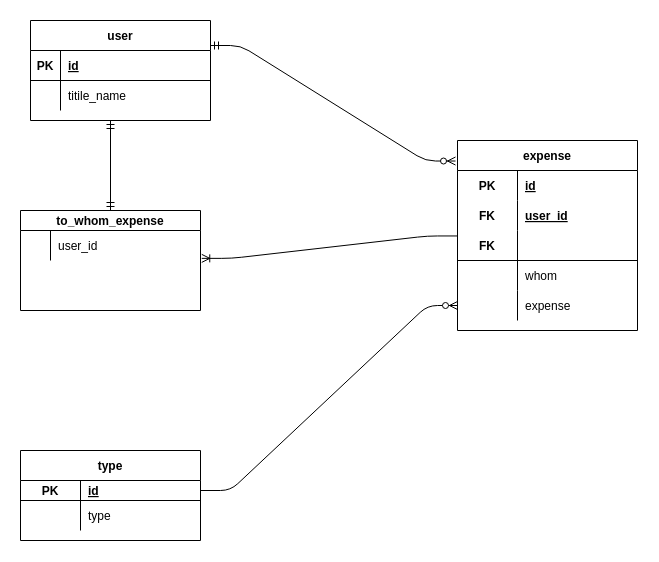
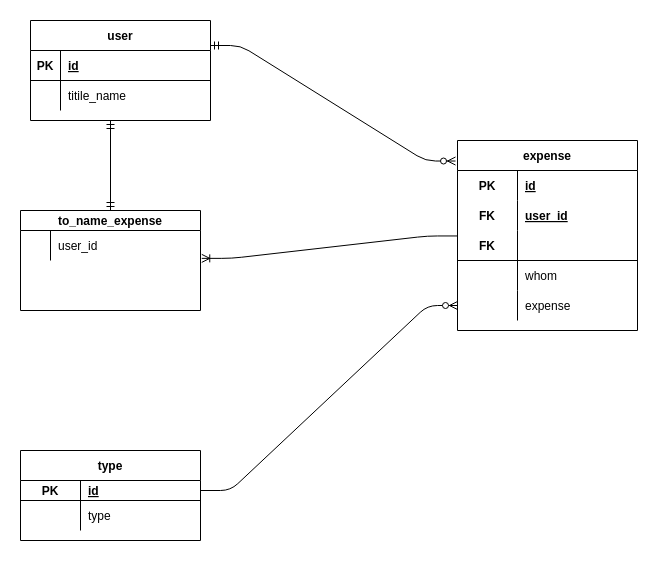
node "to_whom_expense": label "to_whom_expense" -> "to_name_expense"
